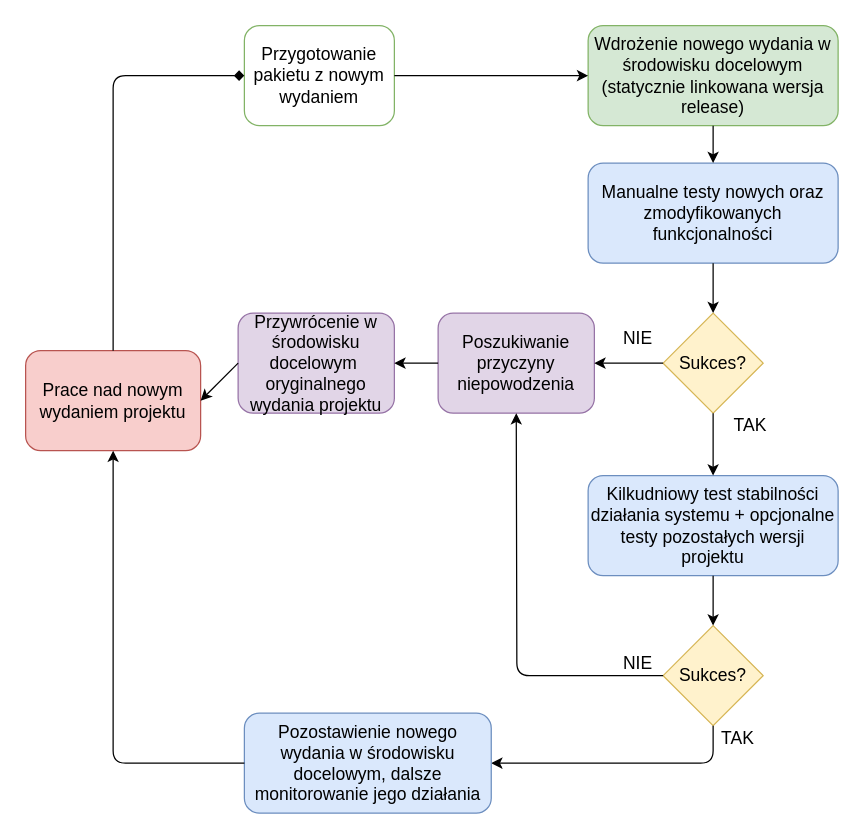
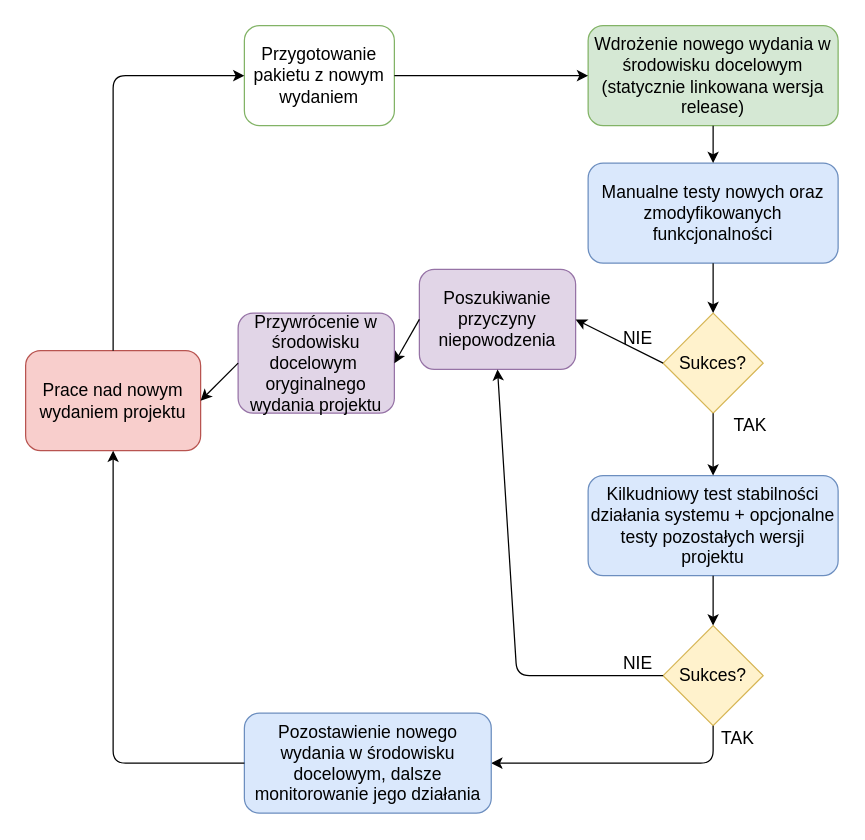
edge "Prace nad nowym wydaniem projektu" -> "Przygotowanie pakietu z nowym wydaniem": arrowhead diamond -> classic
node "Poszukiwanie przyczyny niepowodzenia": moved (516, 363) -> (498, 319)
